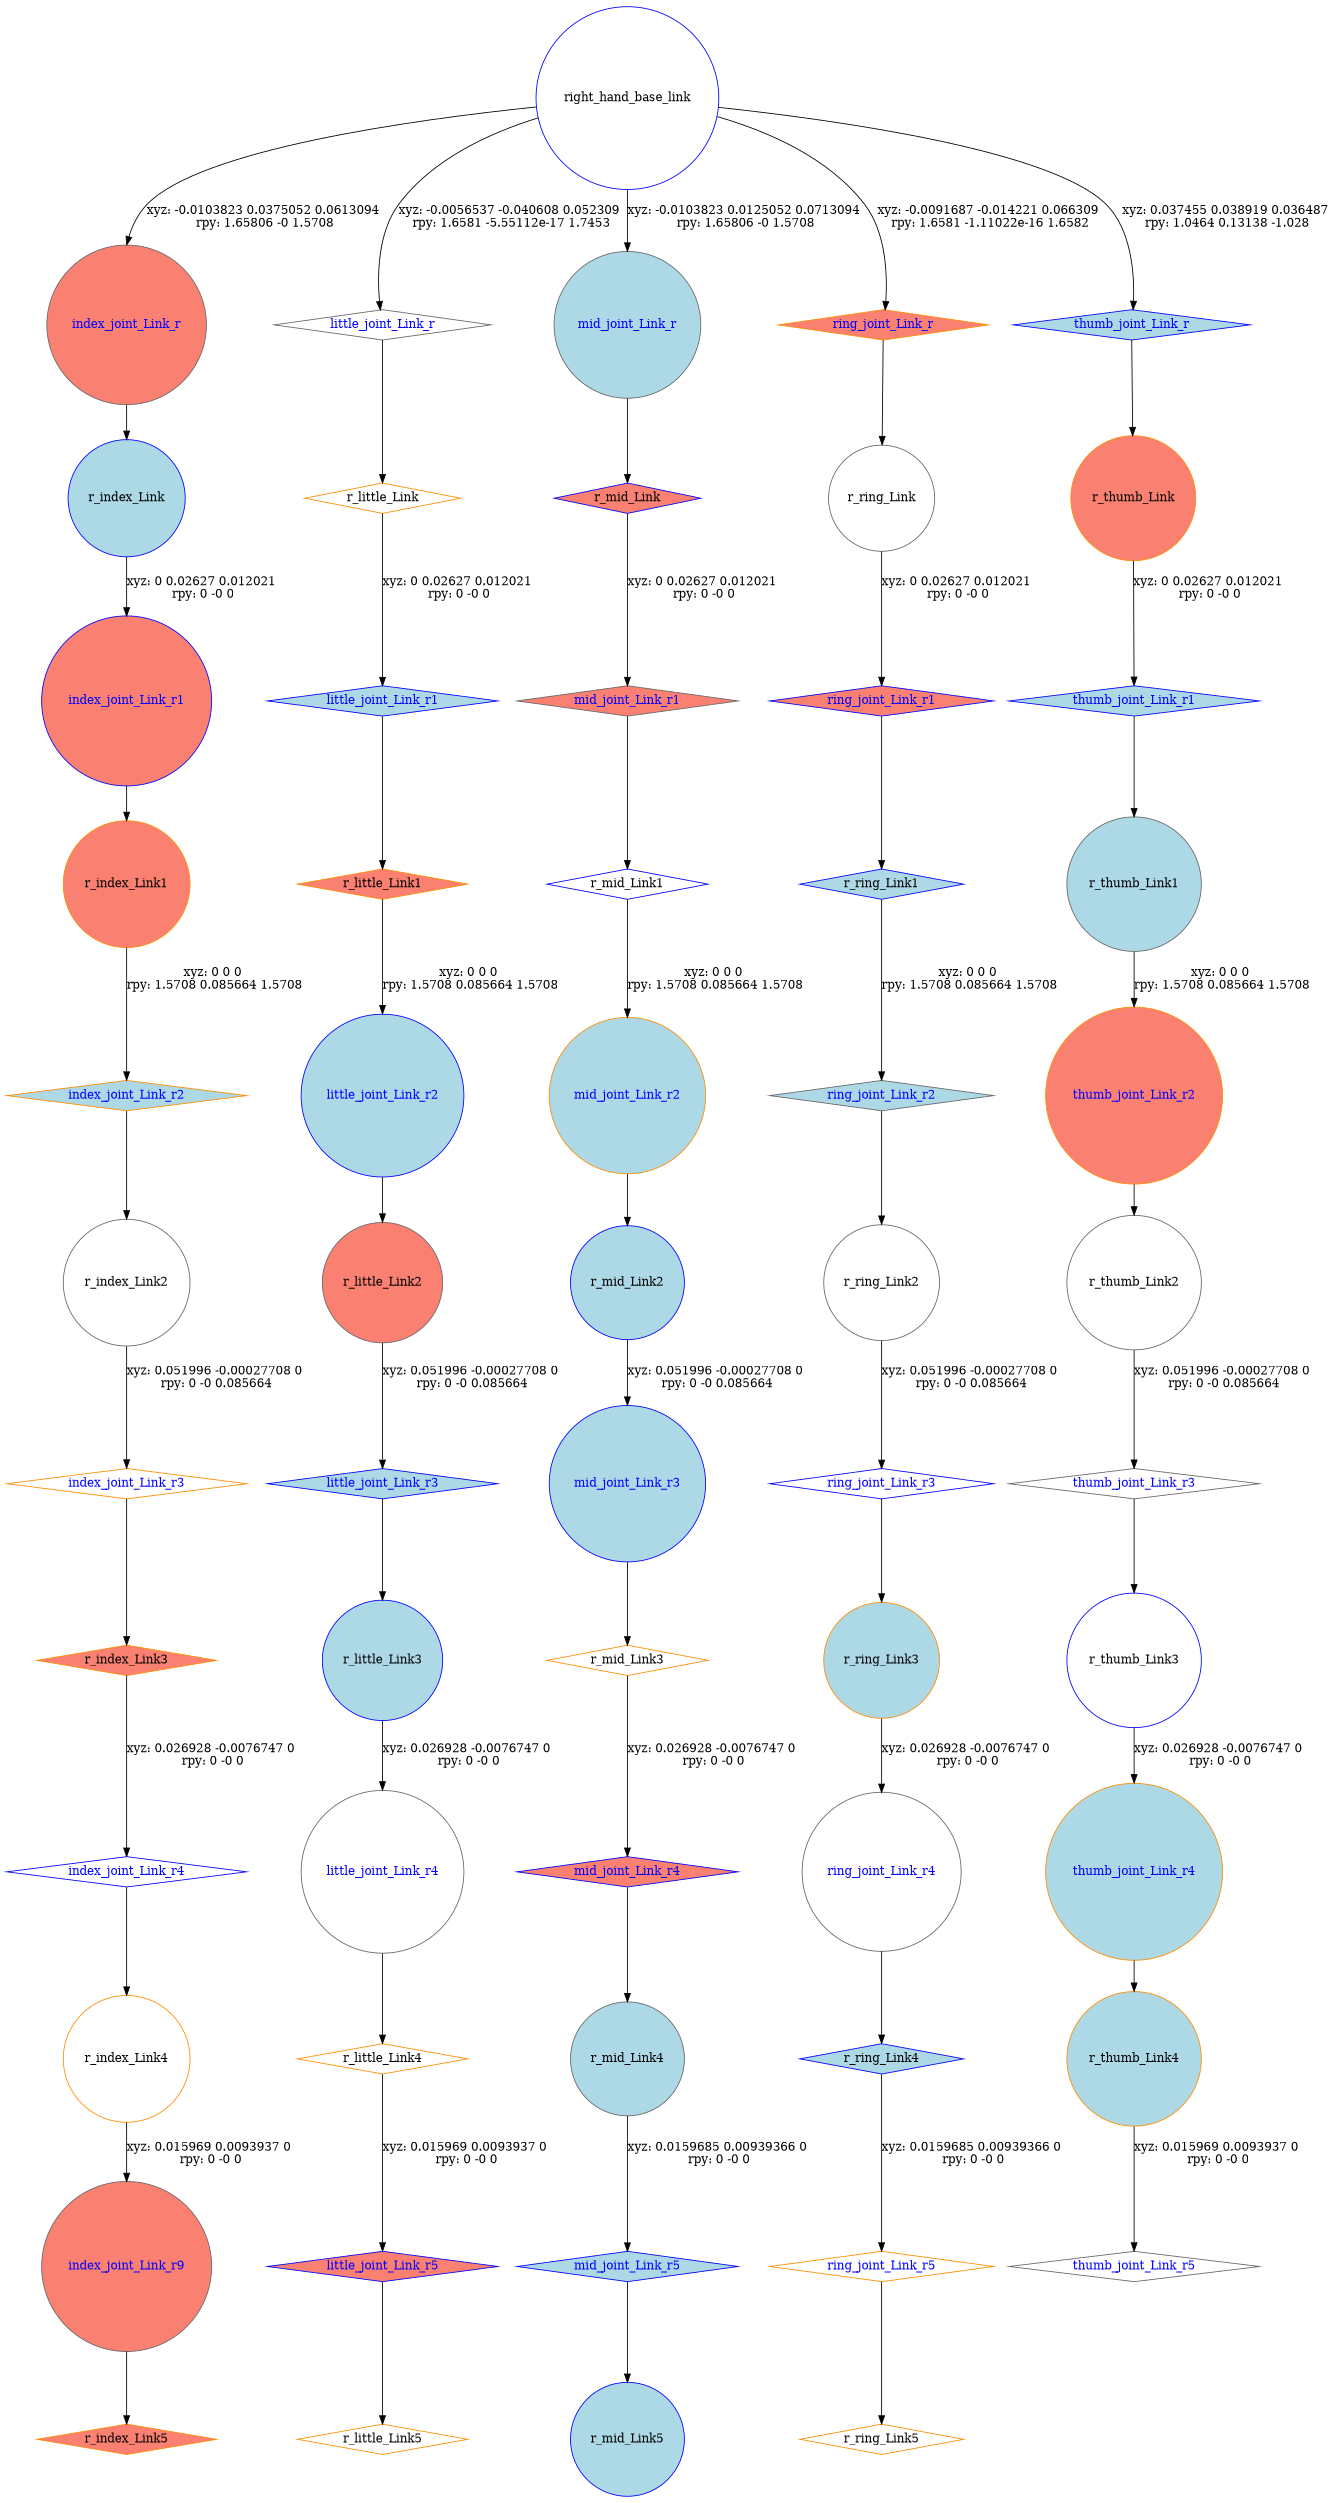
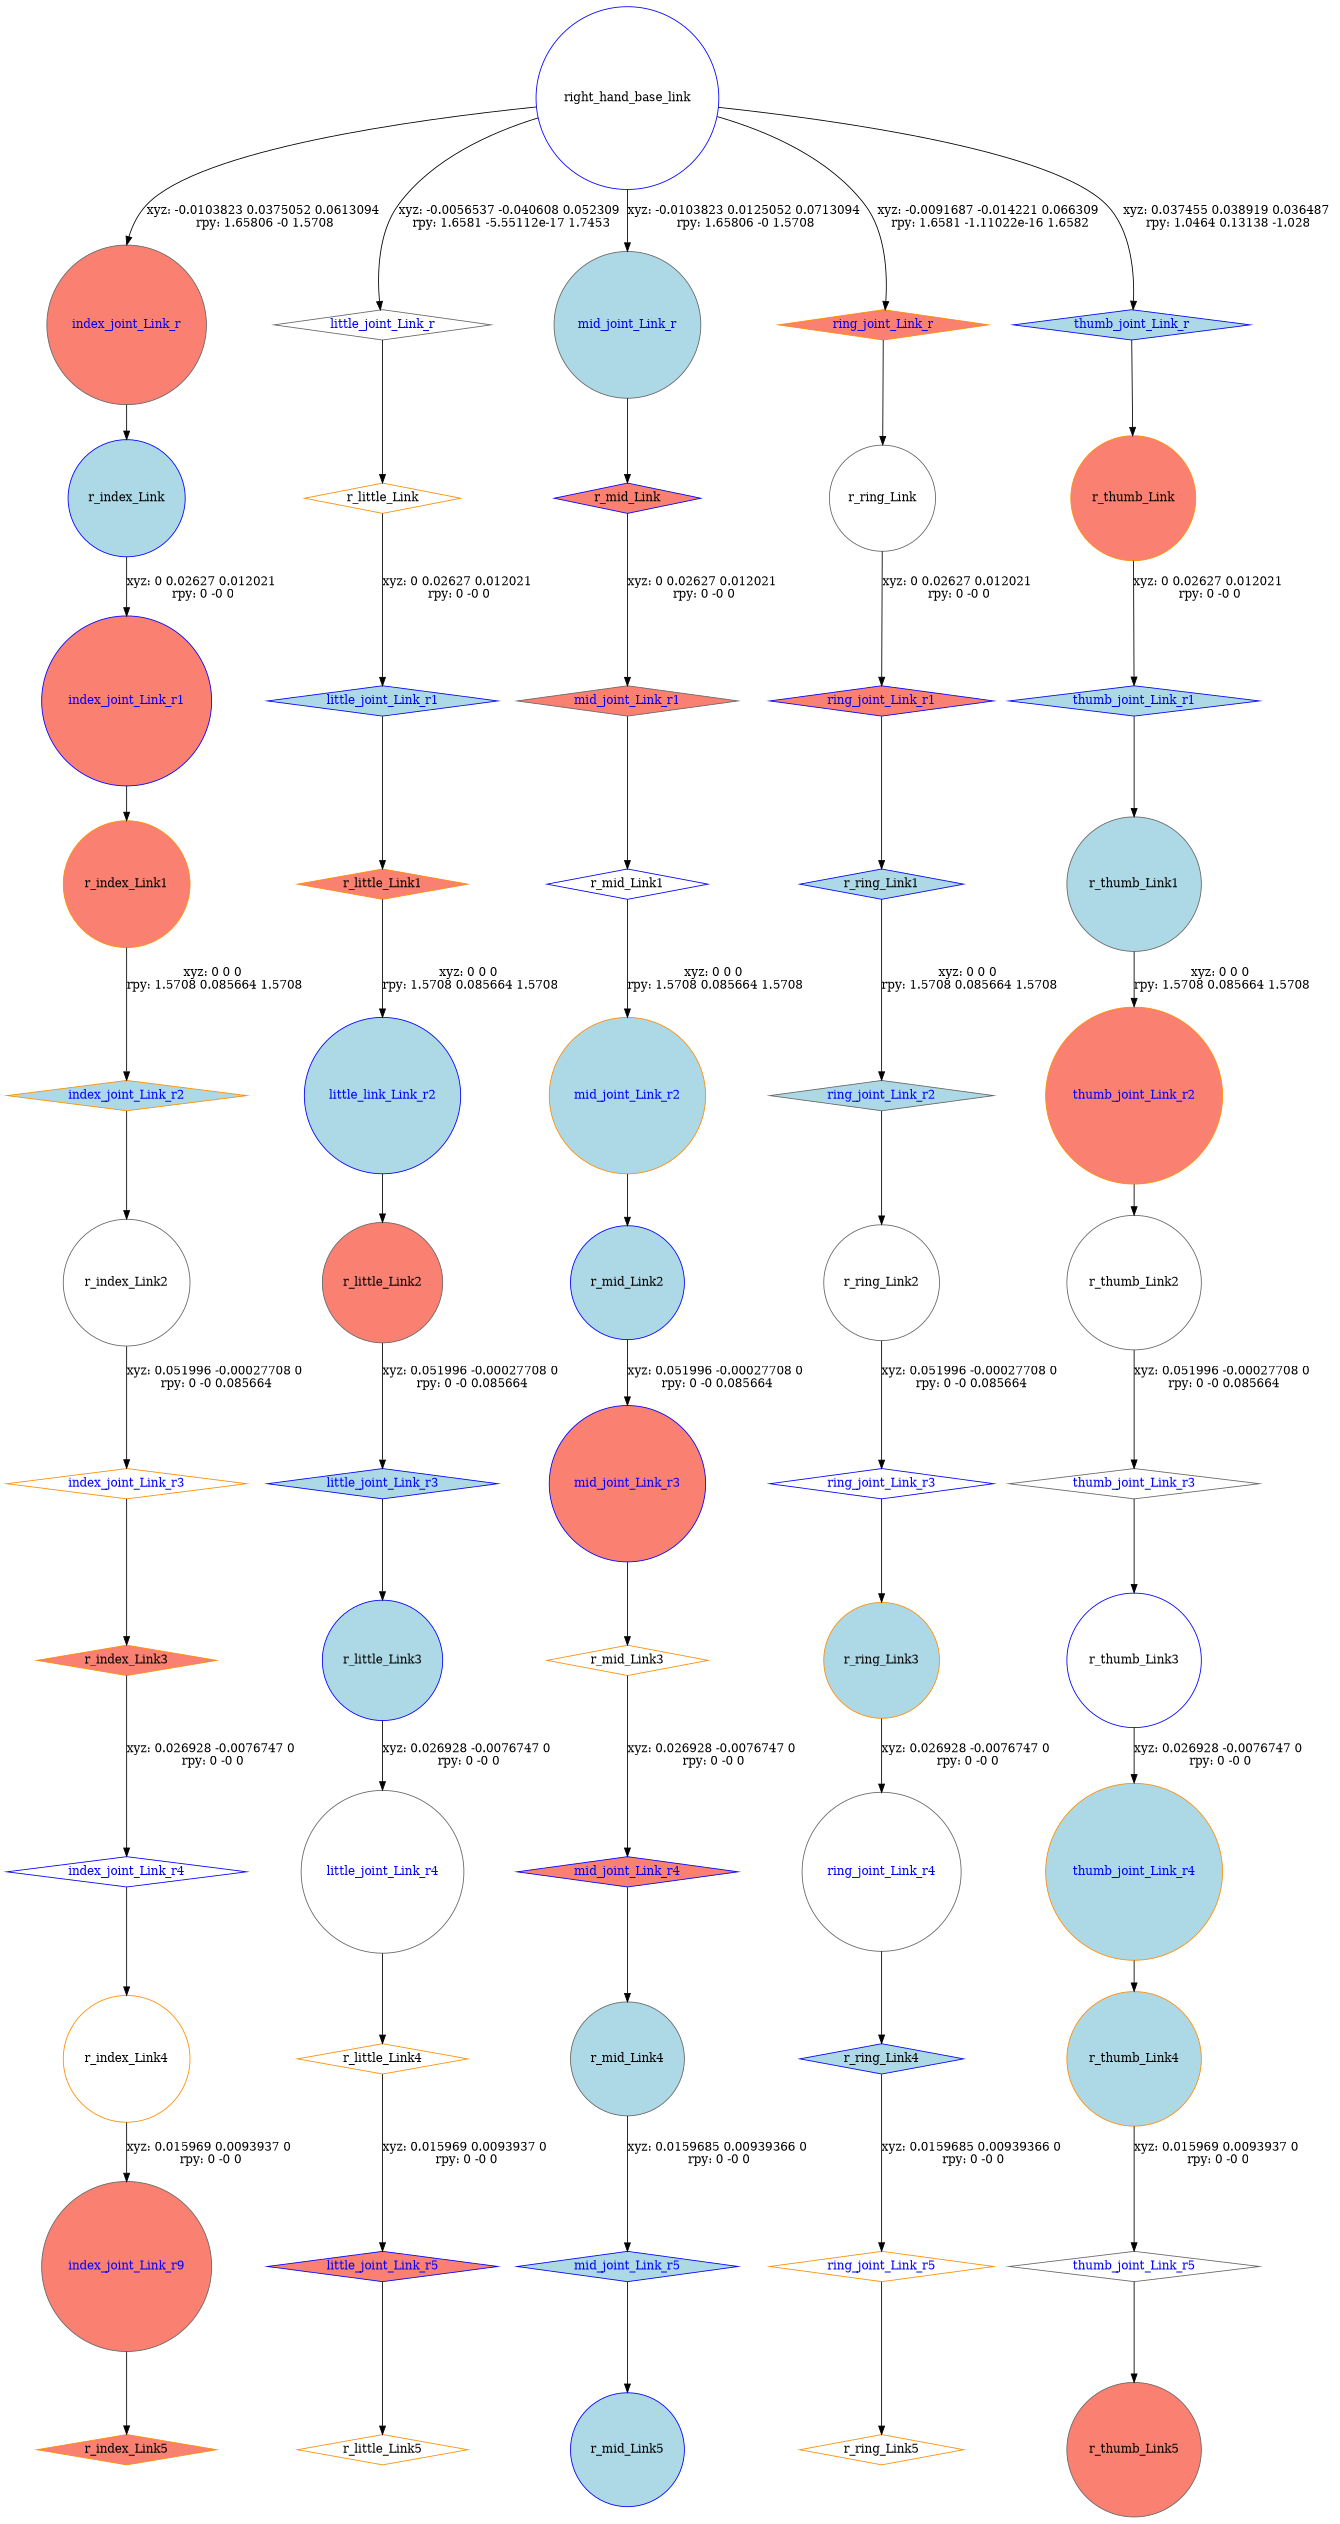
node "little_joint_Link_r2": label "little_joint_Link_r2" -> "little_link_Link_r2"
node "mid_joint_Link_r3": fillcolor lightblue -> salmon
node "r_thumb_Link5": added
